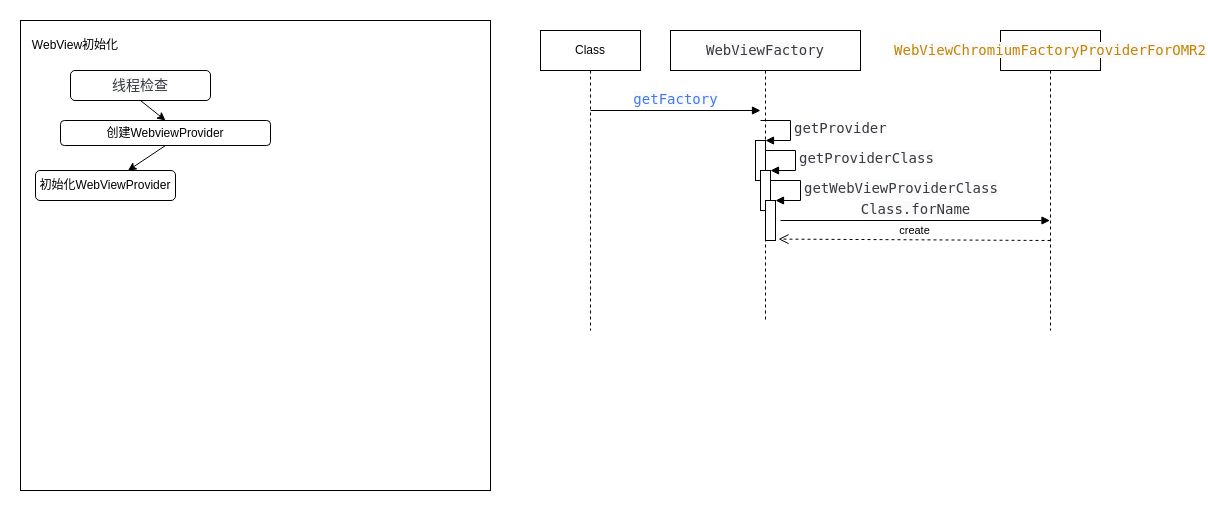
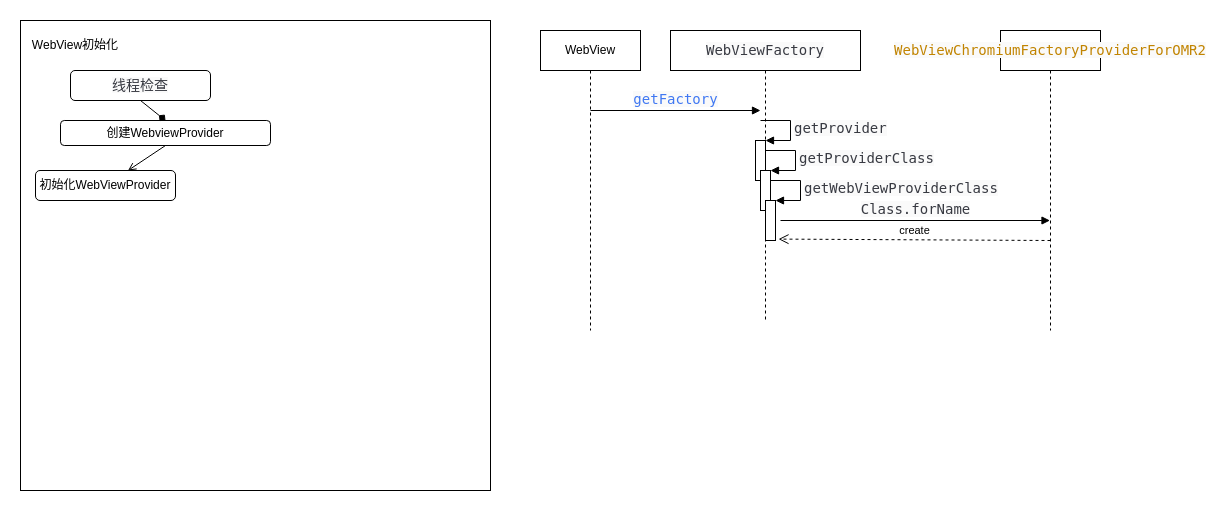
node "Class": label "Class" -> "WebView"
edge "线程检查" -> "创建WebviewProvider": arrowhead classic -> diamond
edge "创建WebviewProvider" -> "初始化WebViewProvider": arrowhead classic -> open
